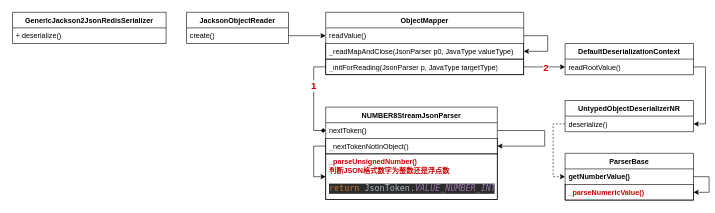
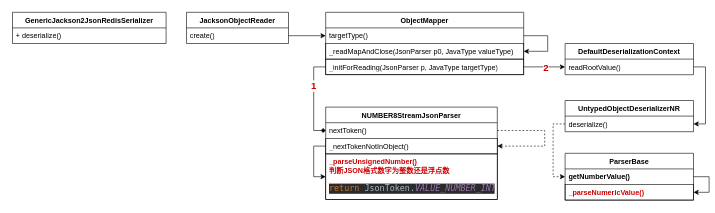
node "readValue()": label "readValue()" -> "targetType()"
edge "nextToken()" -> "_nextTokenNotInObject()": style solid -> dashed
